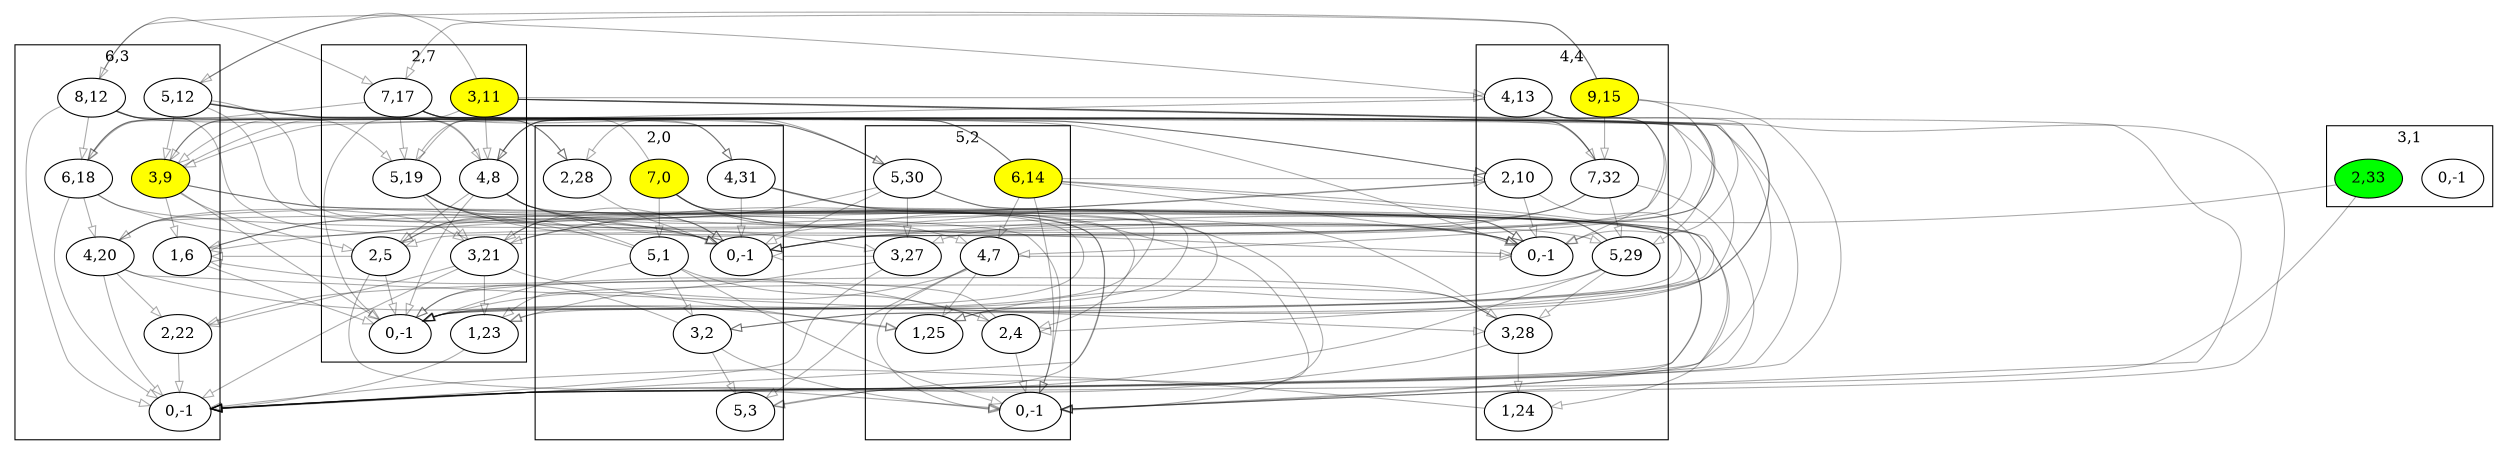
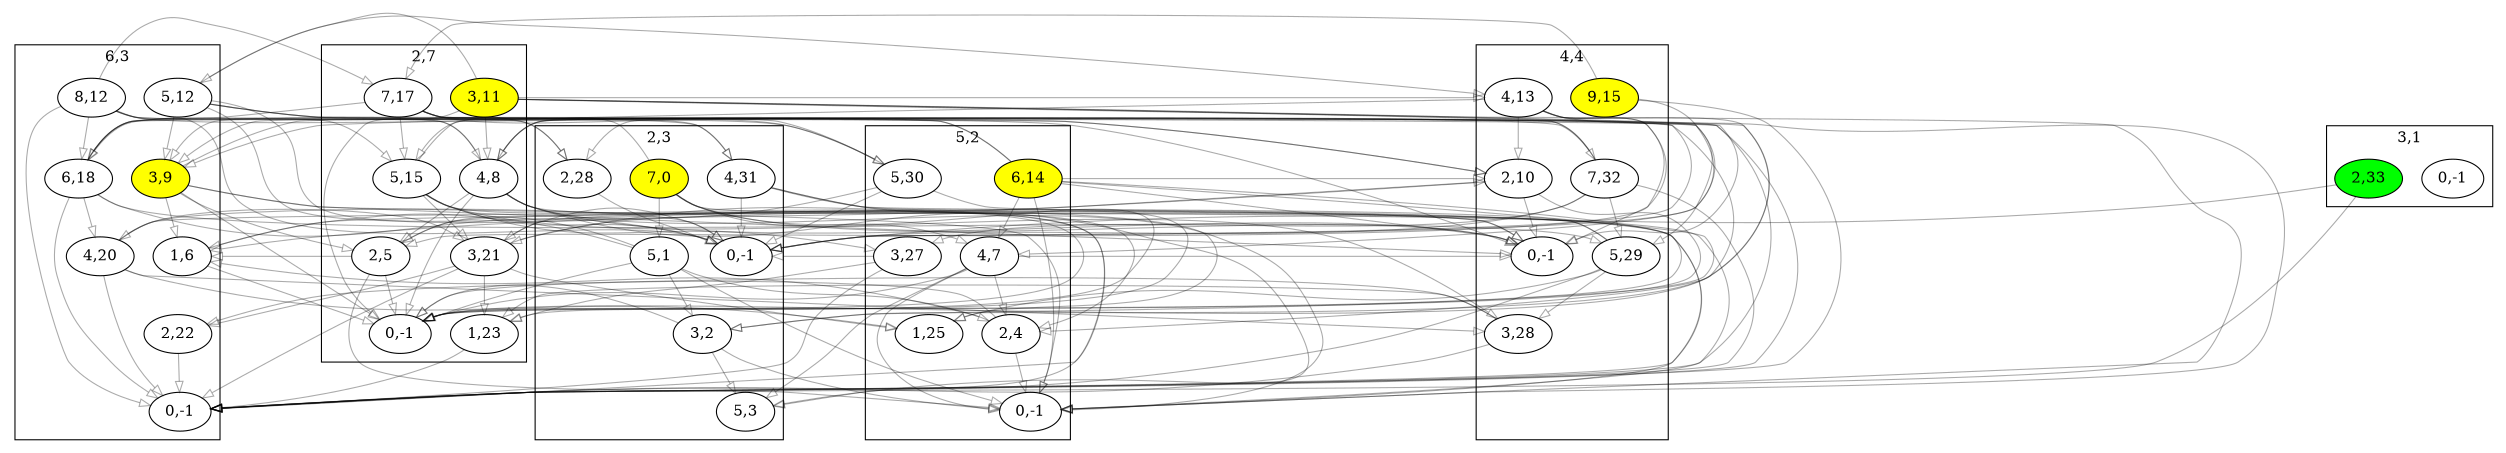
edge "9,15" -> "8,12": removed
edge "5,12" -> "4,8": now "6,18" -> "4,8"
edge "3,9" -> "2,28": now "6,18" -> "2,28"
edge "4,13" -> "2,10": added
edge "9,15" -> "7,32": removed
cluster "2,0": label "2,0" -> "2,3"
node "5,19": label "5,19" -> "5,15"
edge "5,30" -> "3,27": removed
edge "4,20" -> "2,22": removed
edge "4,7" -> "1,25": now "4,7" -> "2,4"
node "1,24": removed
